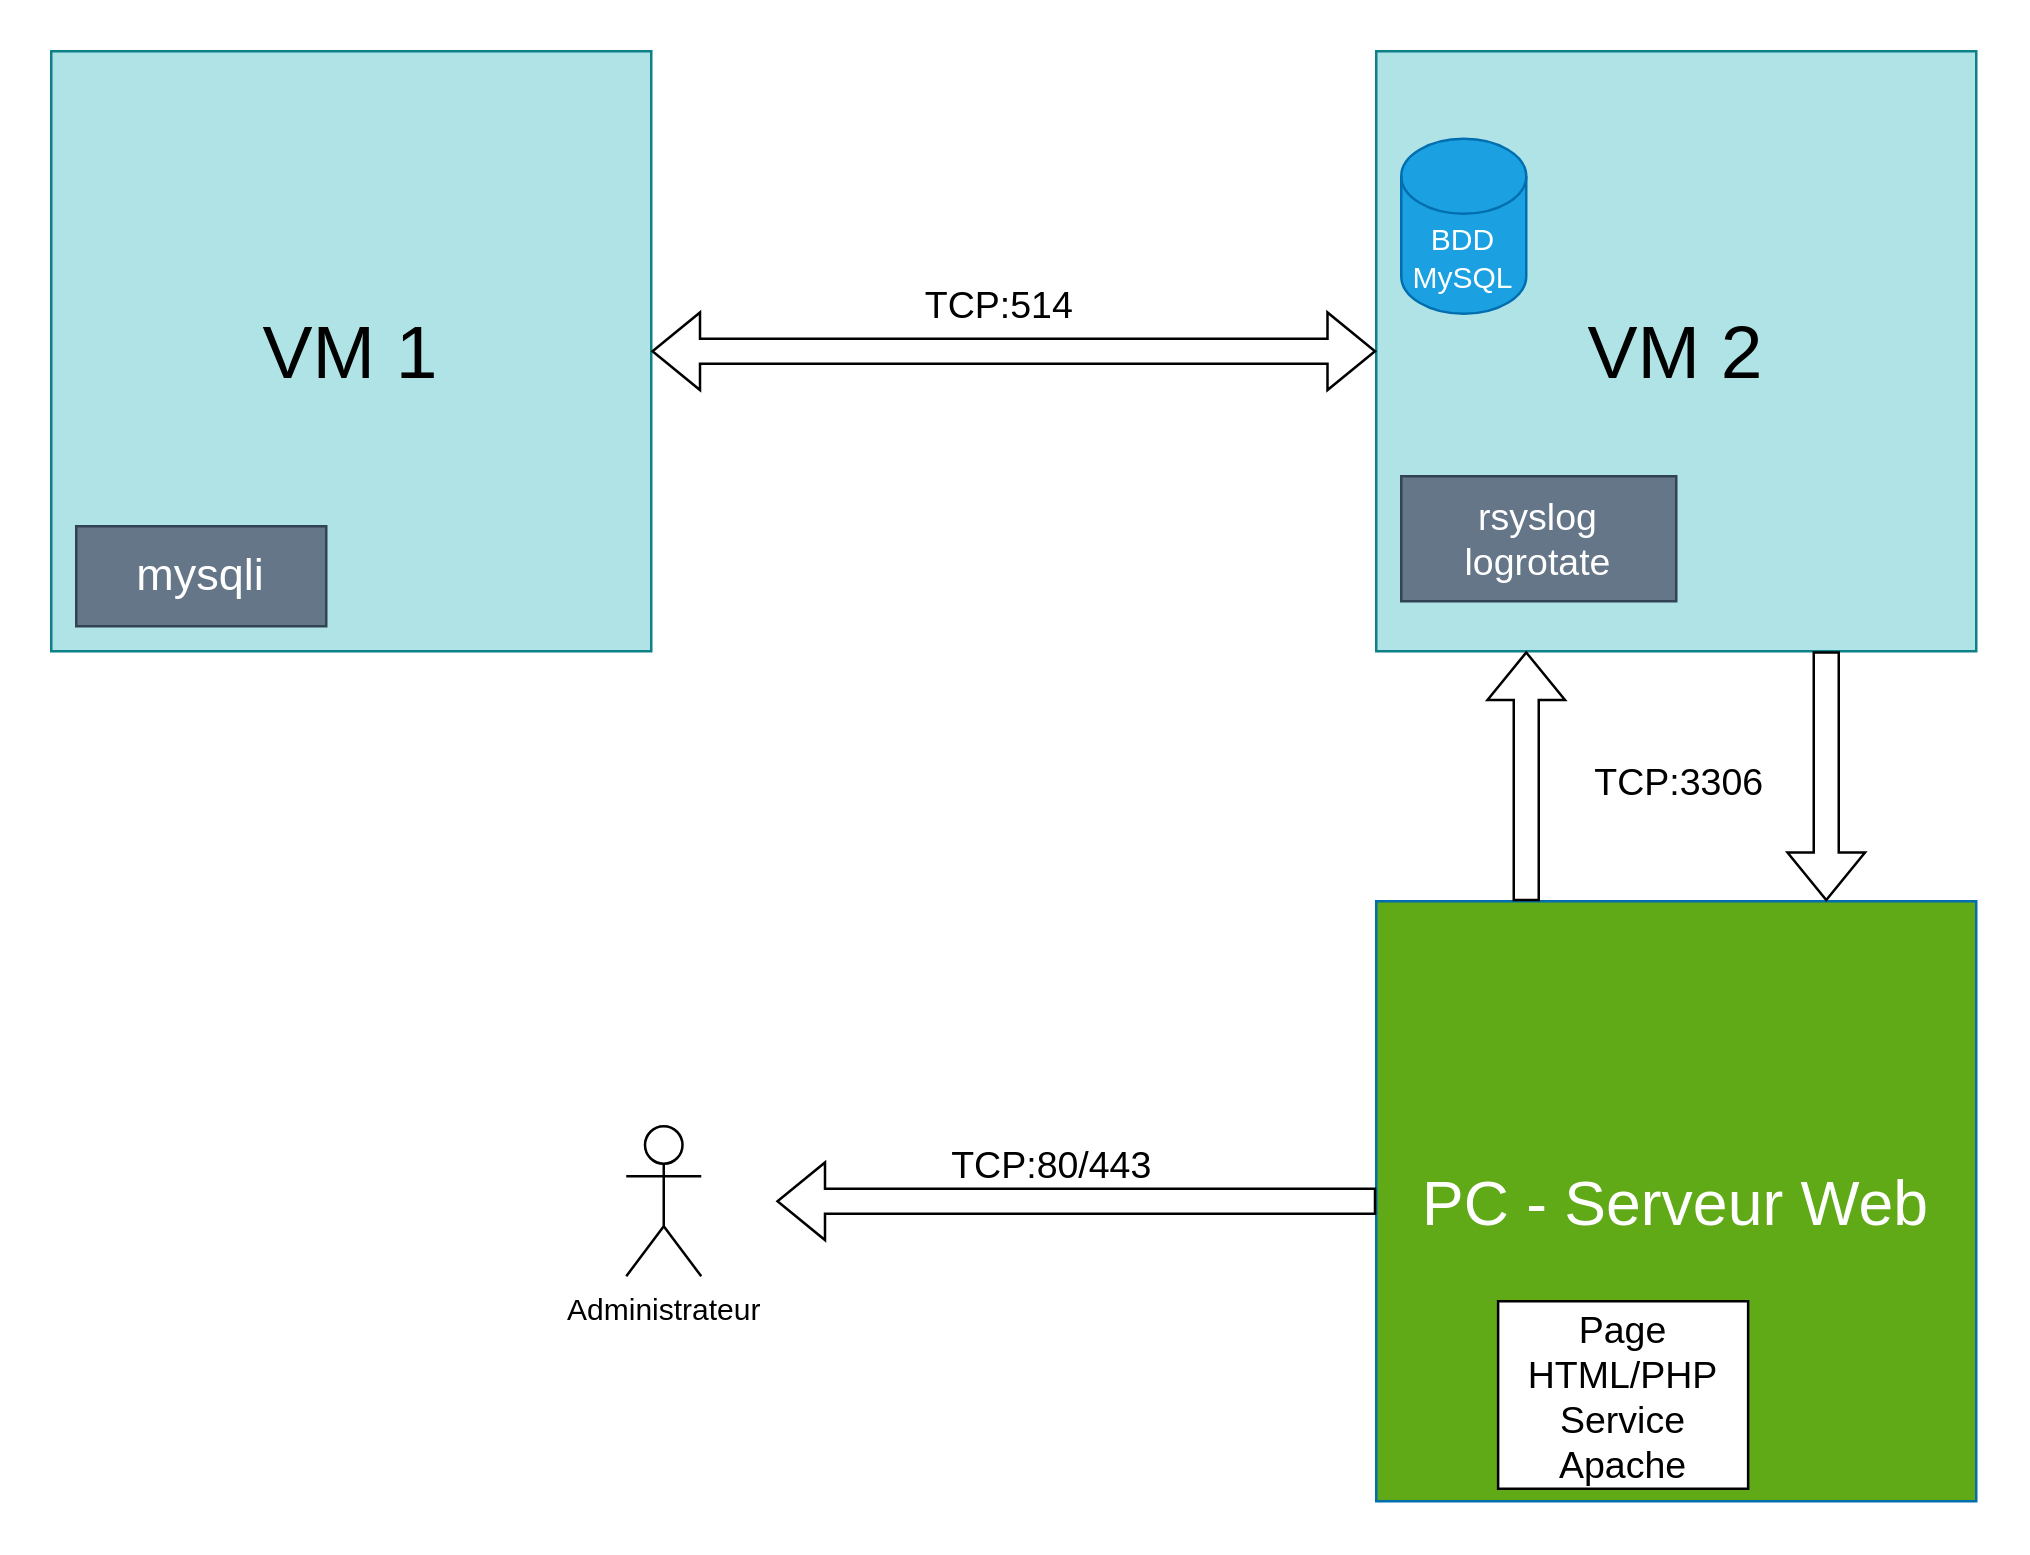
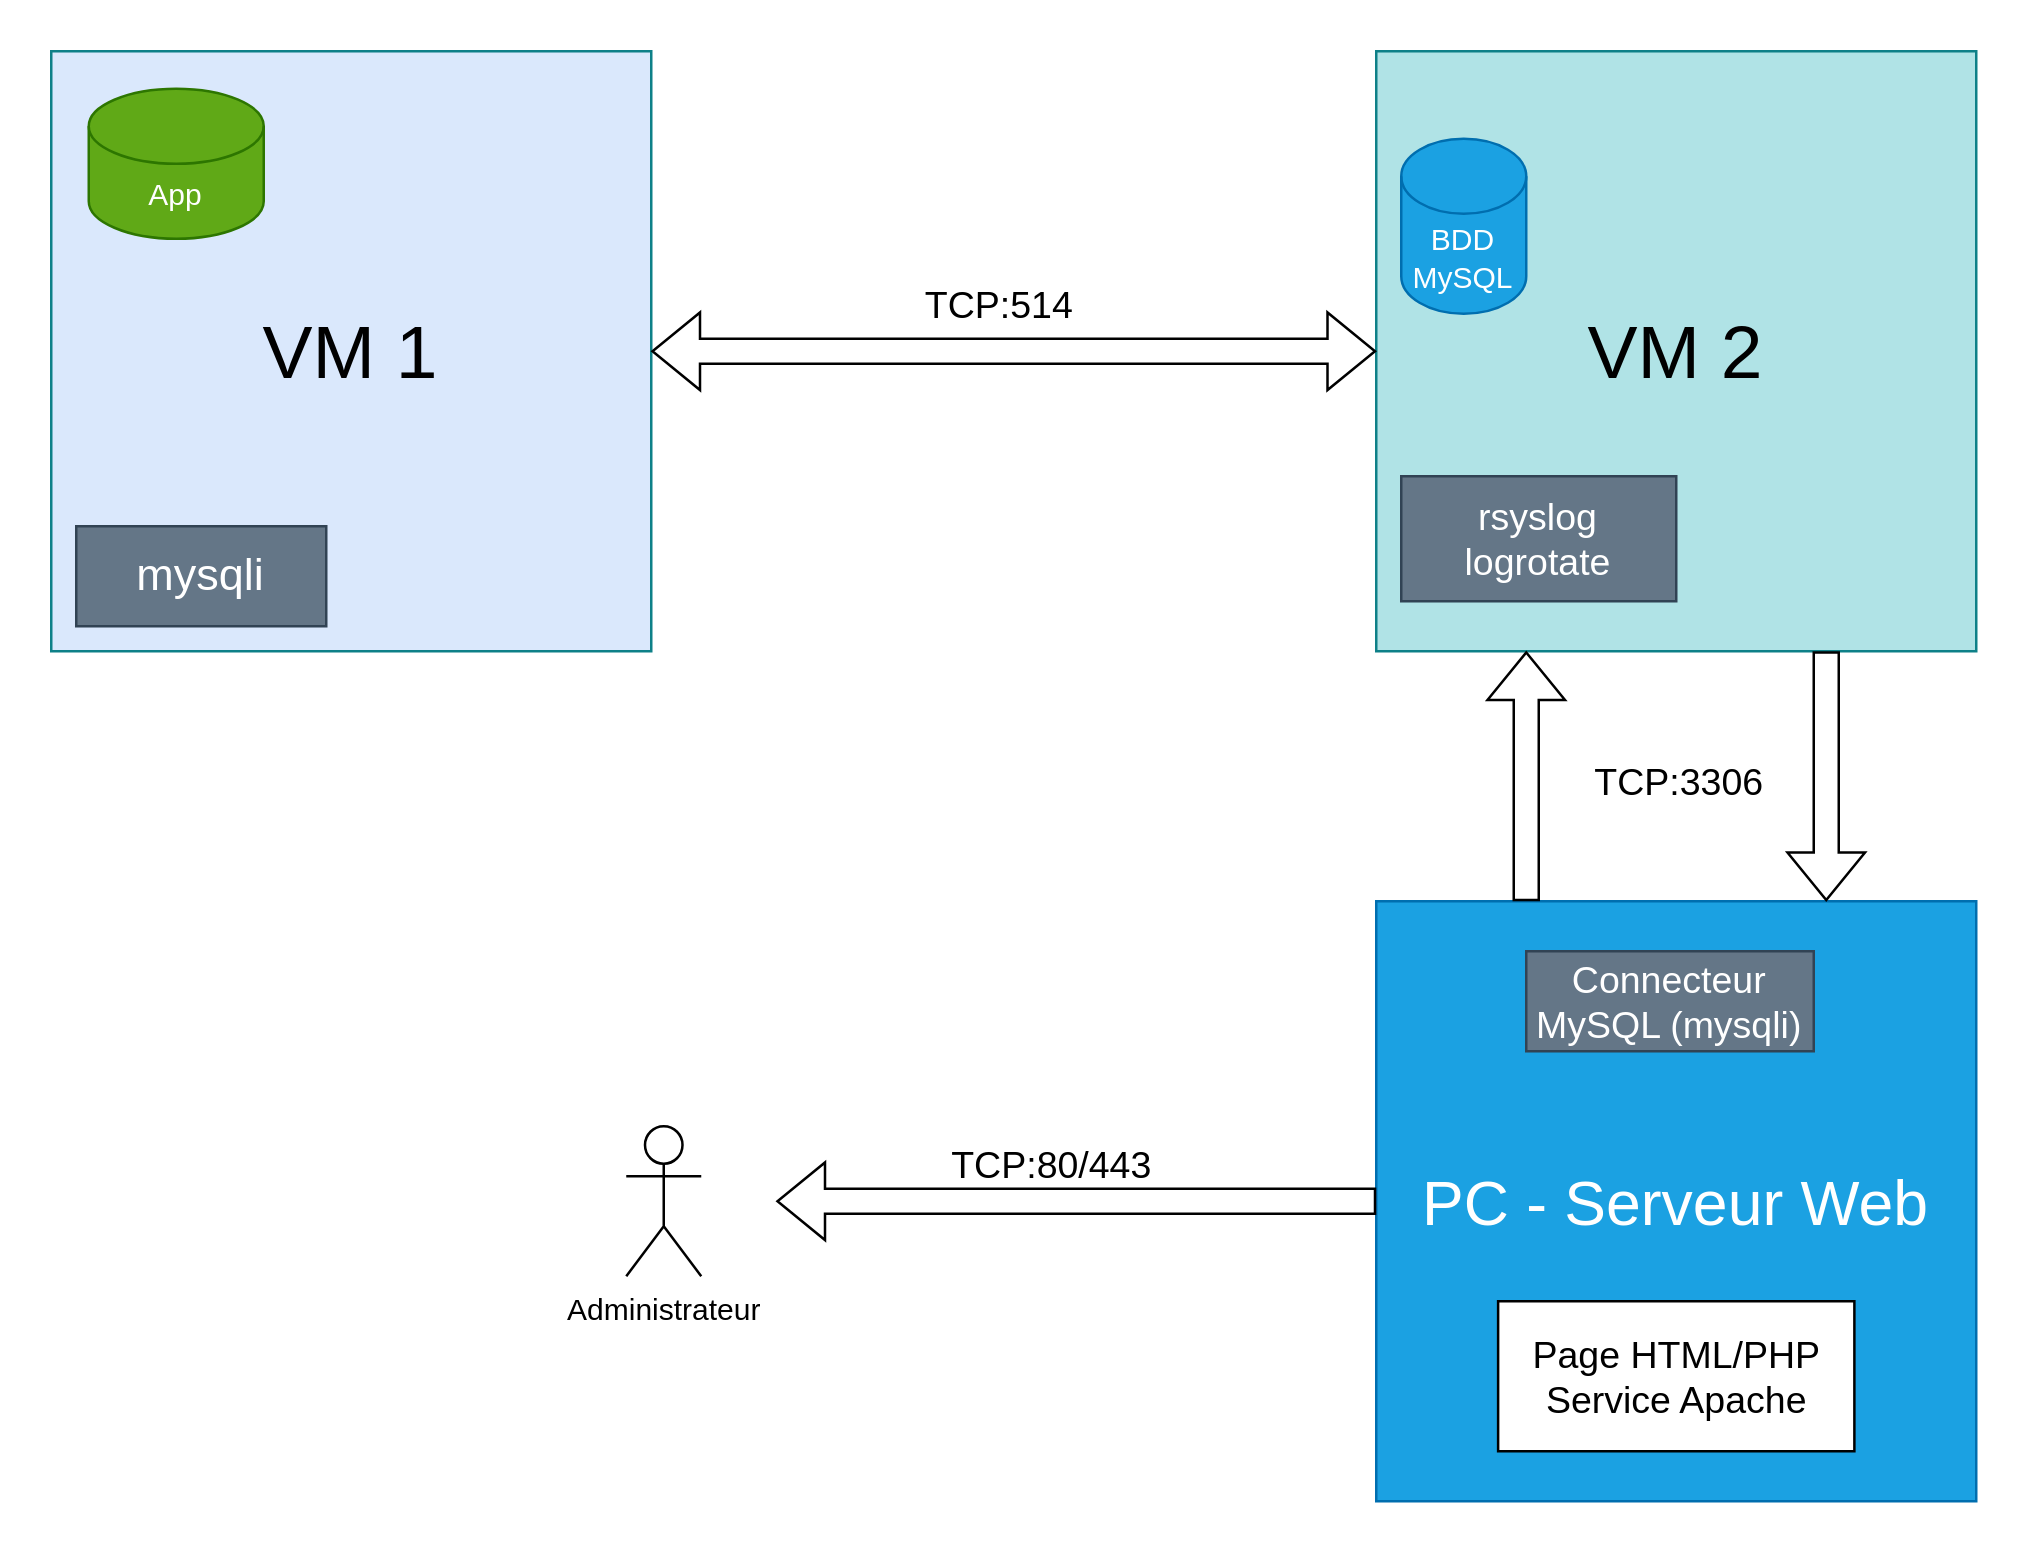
node "App": added
node "VM 1": fillcolor #b0e3e6 -> #dae8fc
node "Connecteur MySQL (mysqli)": added
node "PC - Serveur Web": fillcolor #60a917 -> #1ba1e2
node "Page HTML/PHP Service Apache": size 250x188 -> 356x150
